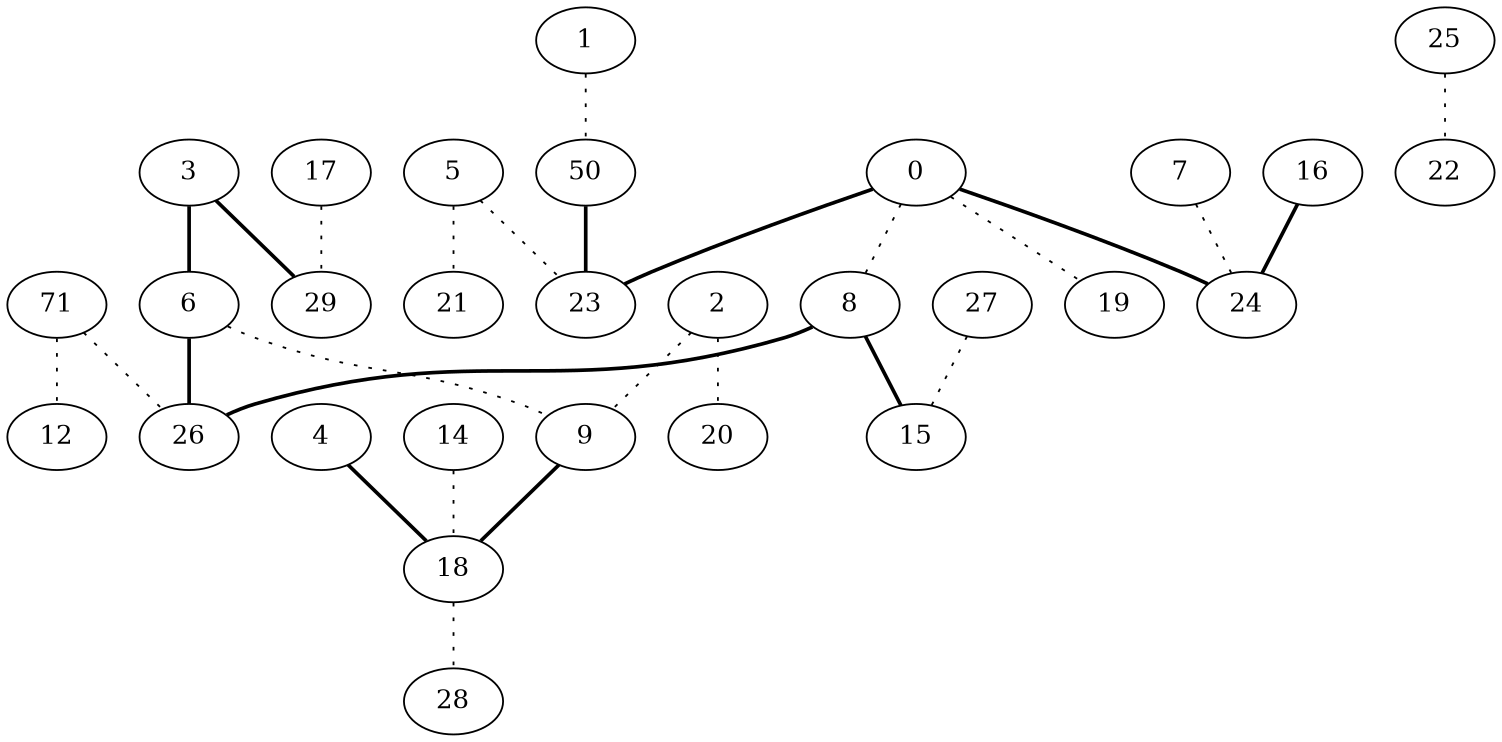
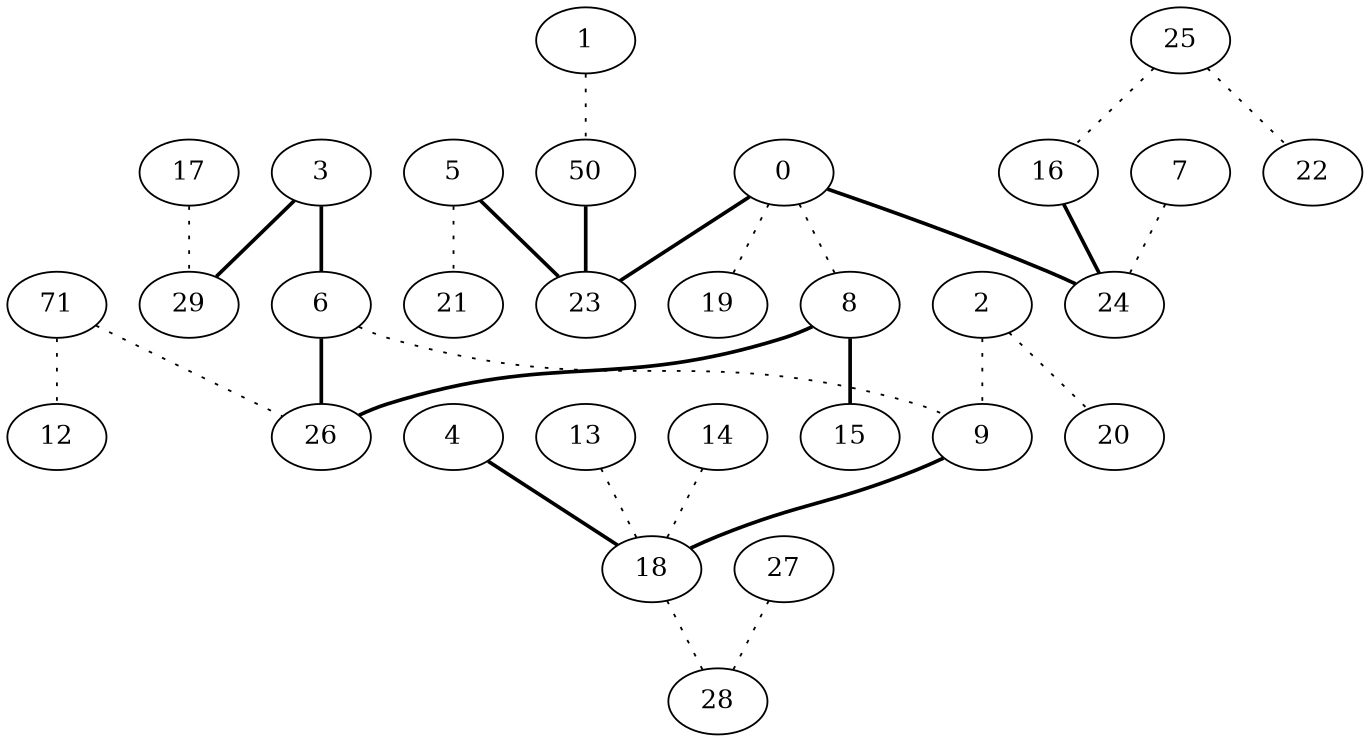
edge "25" -- "16": added
edge "5" -- "23": style dotted -> bold
edge "27" -- "15": now "27" -- "28"
node "13": added
